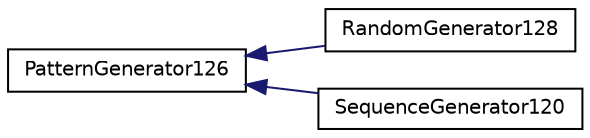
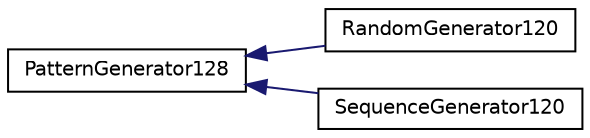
node "RandomGenerator128": label "RandomGenerator128" -> "RandomGenerator120"
node "PatternGenerator126": label "PatternGenerator126" -> "PatternGenerator128"
